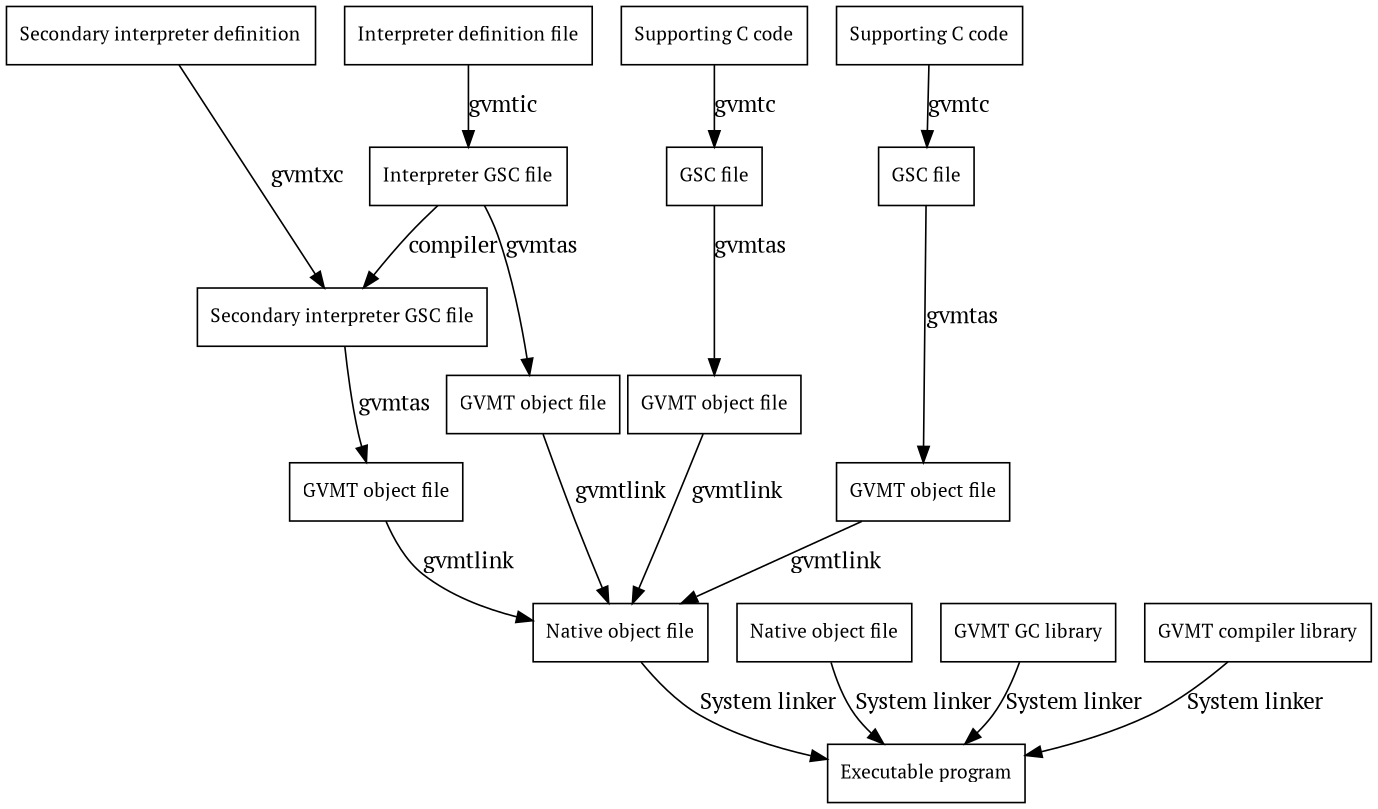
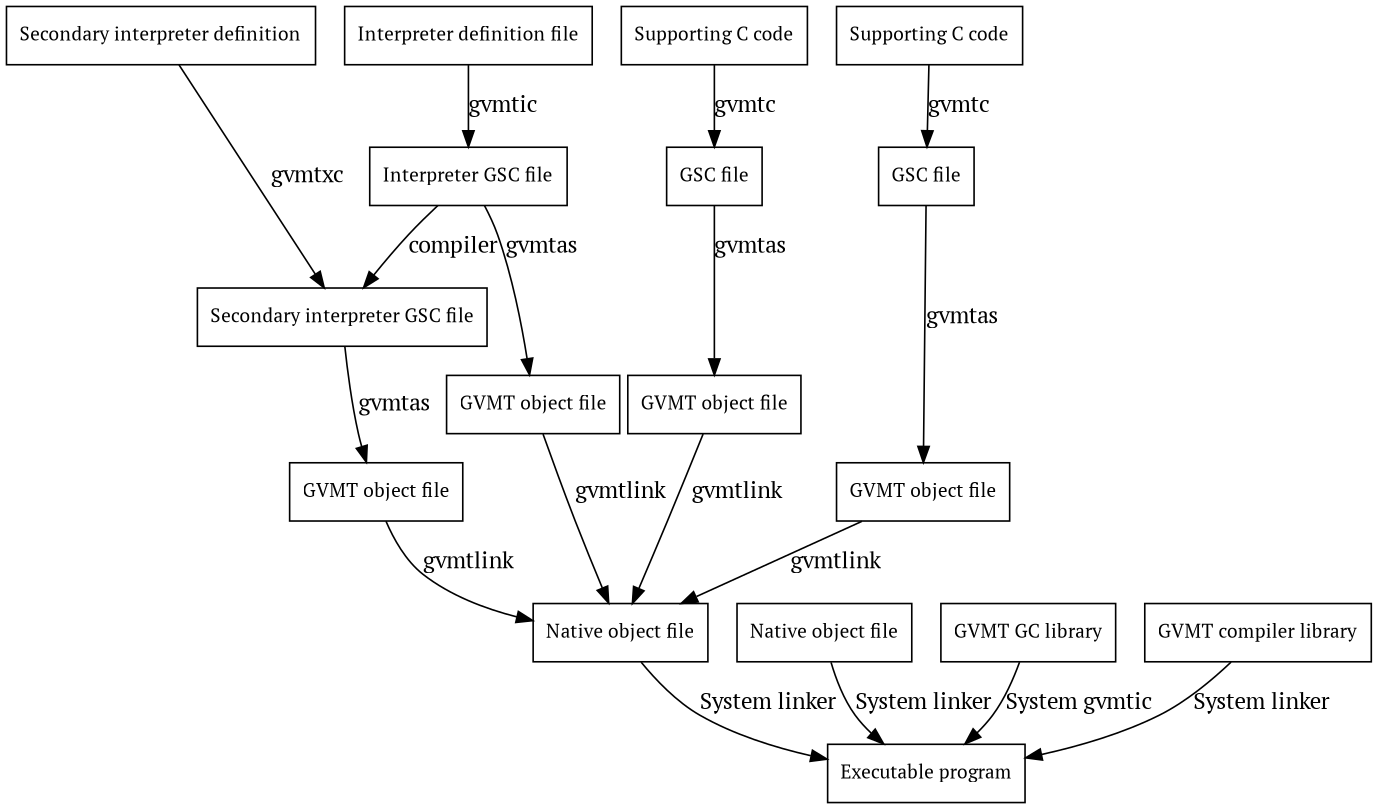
edge "GVMT GC library" -> "Executable program": label "System linker" -> "System gvmtic"
